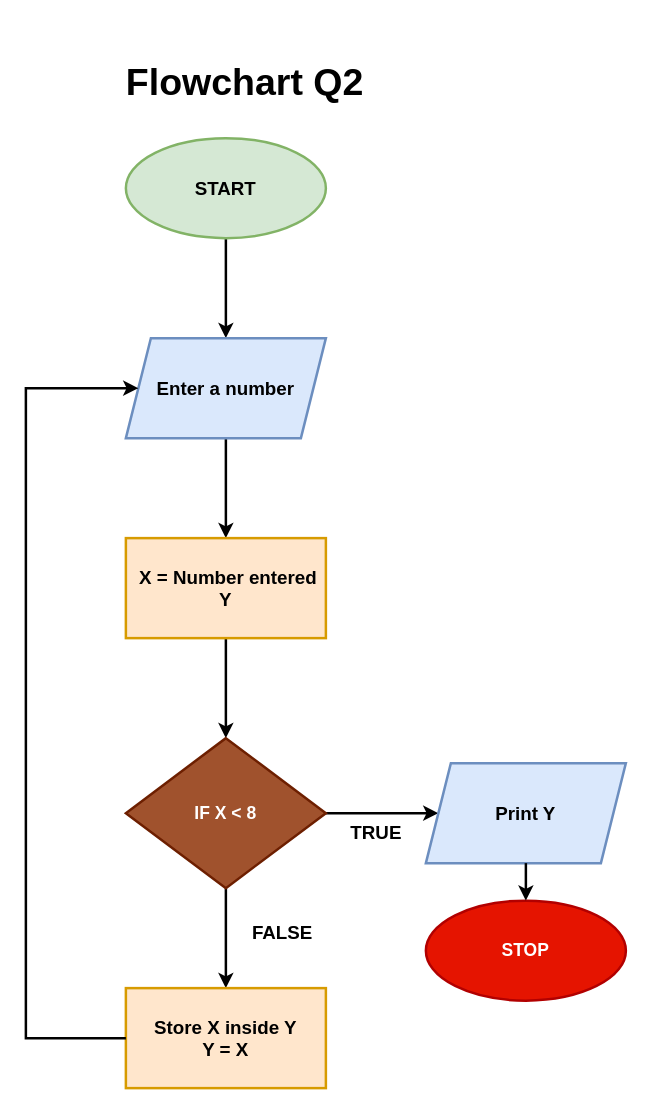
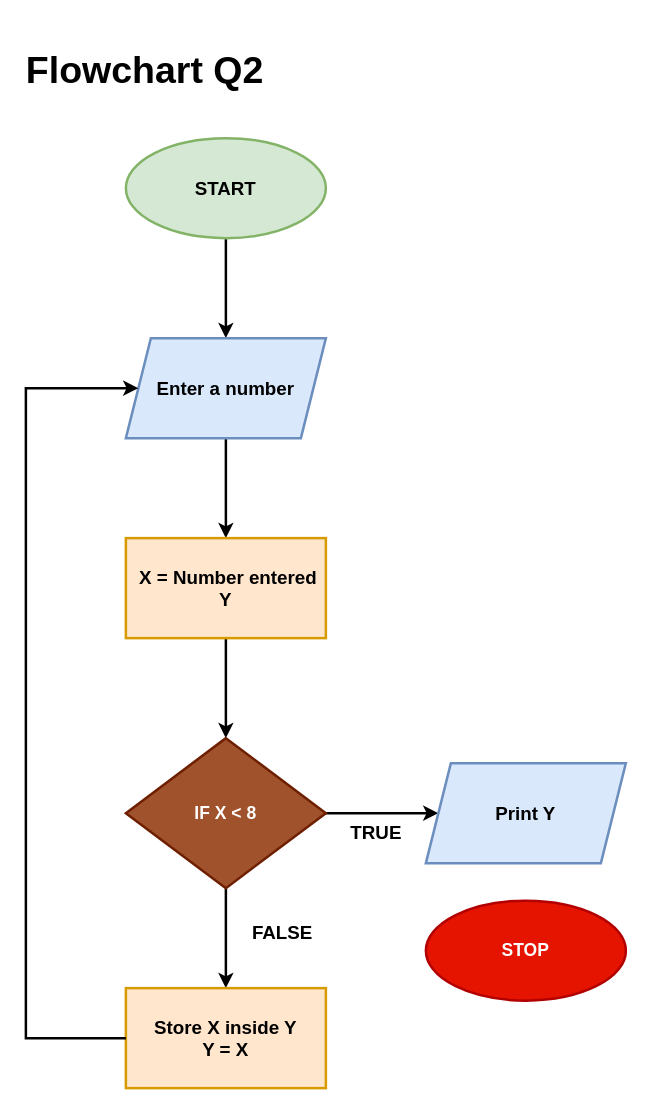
node "Flowchart Q2": moved (244, 82) -> (144, 69)
edge "Print Y" -> "STOP": removed
